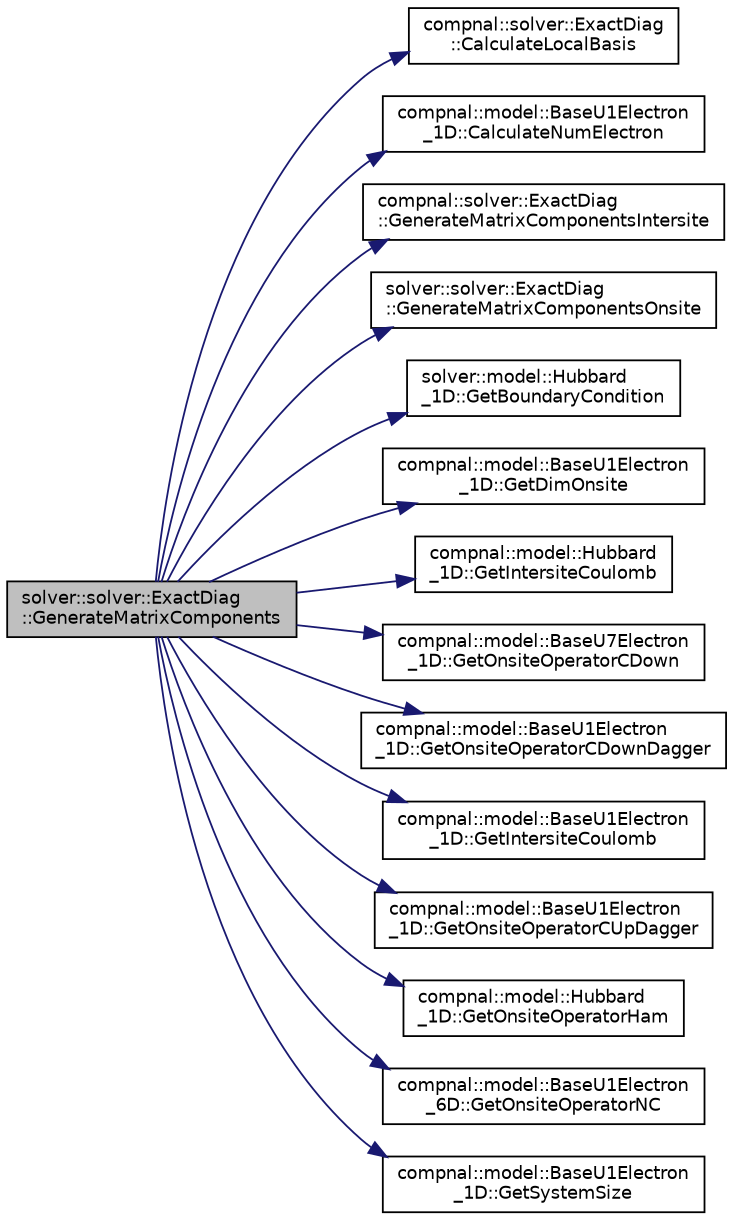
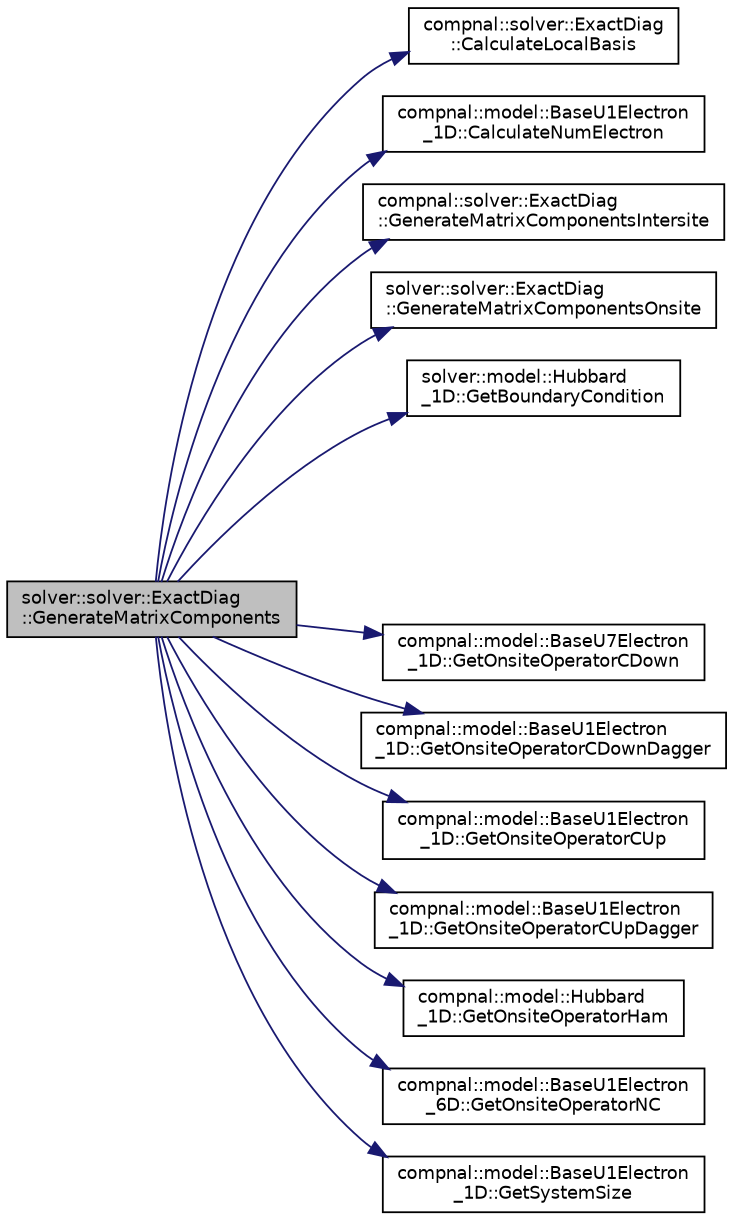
node "compnal::model::BaseU1Electron _1D::GetDimOnsite": removed
node "compnal::model::Hubbard _1D::GetIntersiteCoulomb": removed
node "compnal::model::BaseU1Electron _1D::GetIntersiteCoulomb": label "compnal::model::BaseU1Electron _1D::GetIntersiteCoulomb" -> "compnal::model::BaseU1Electron _1D::GetOnsiteOperatorCUp"
